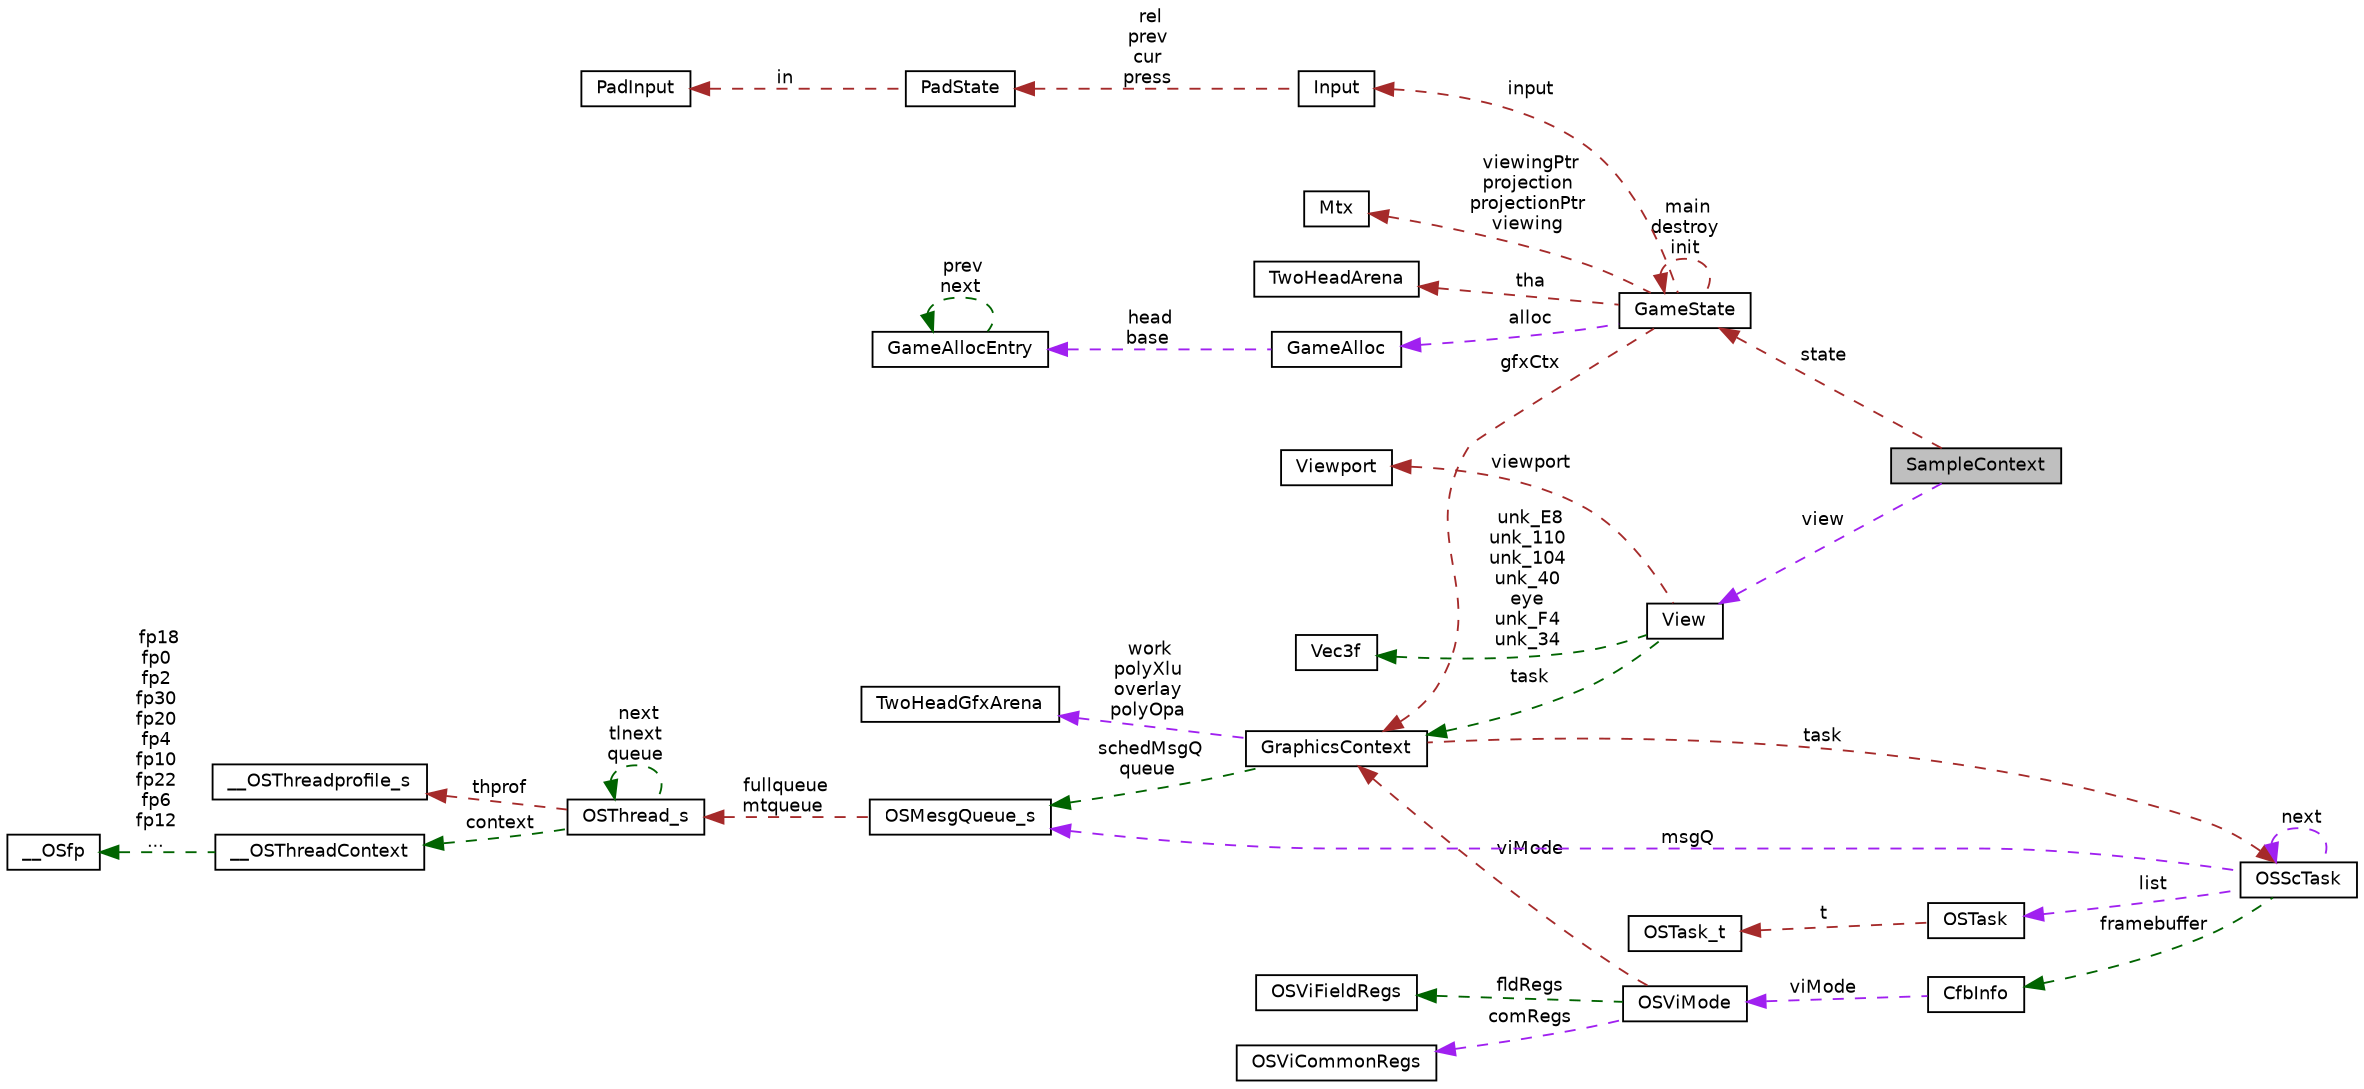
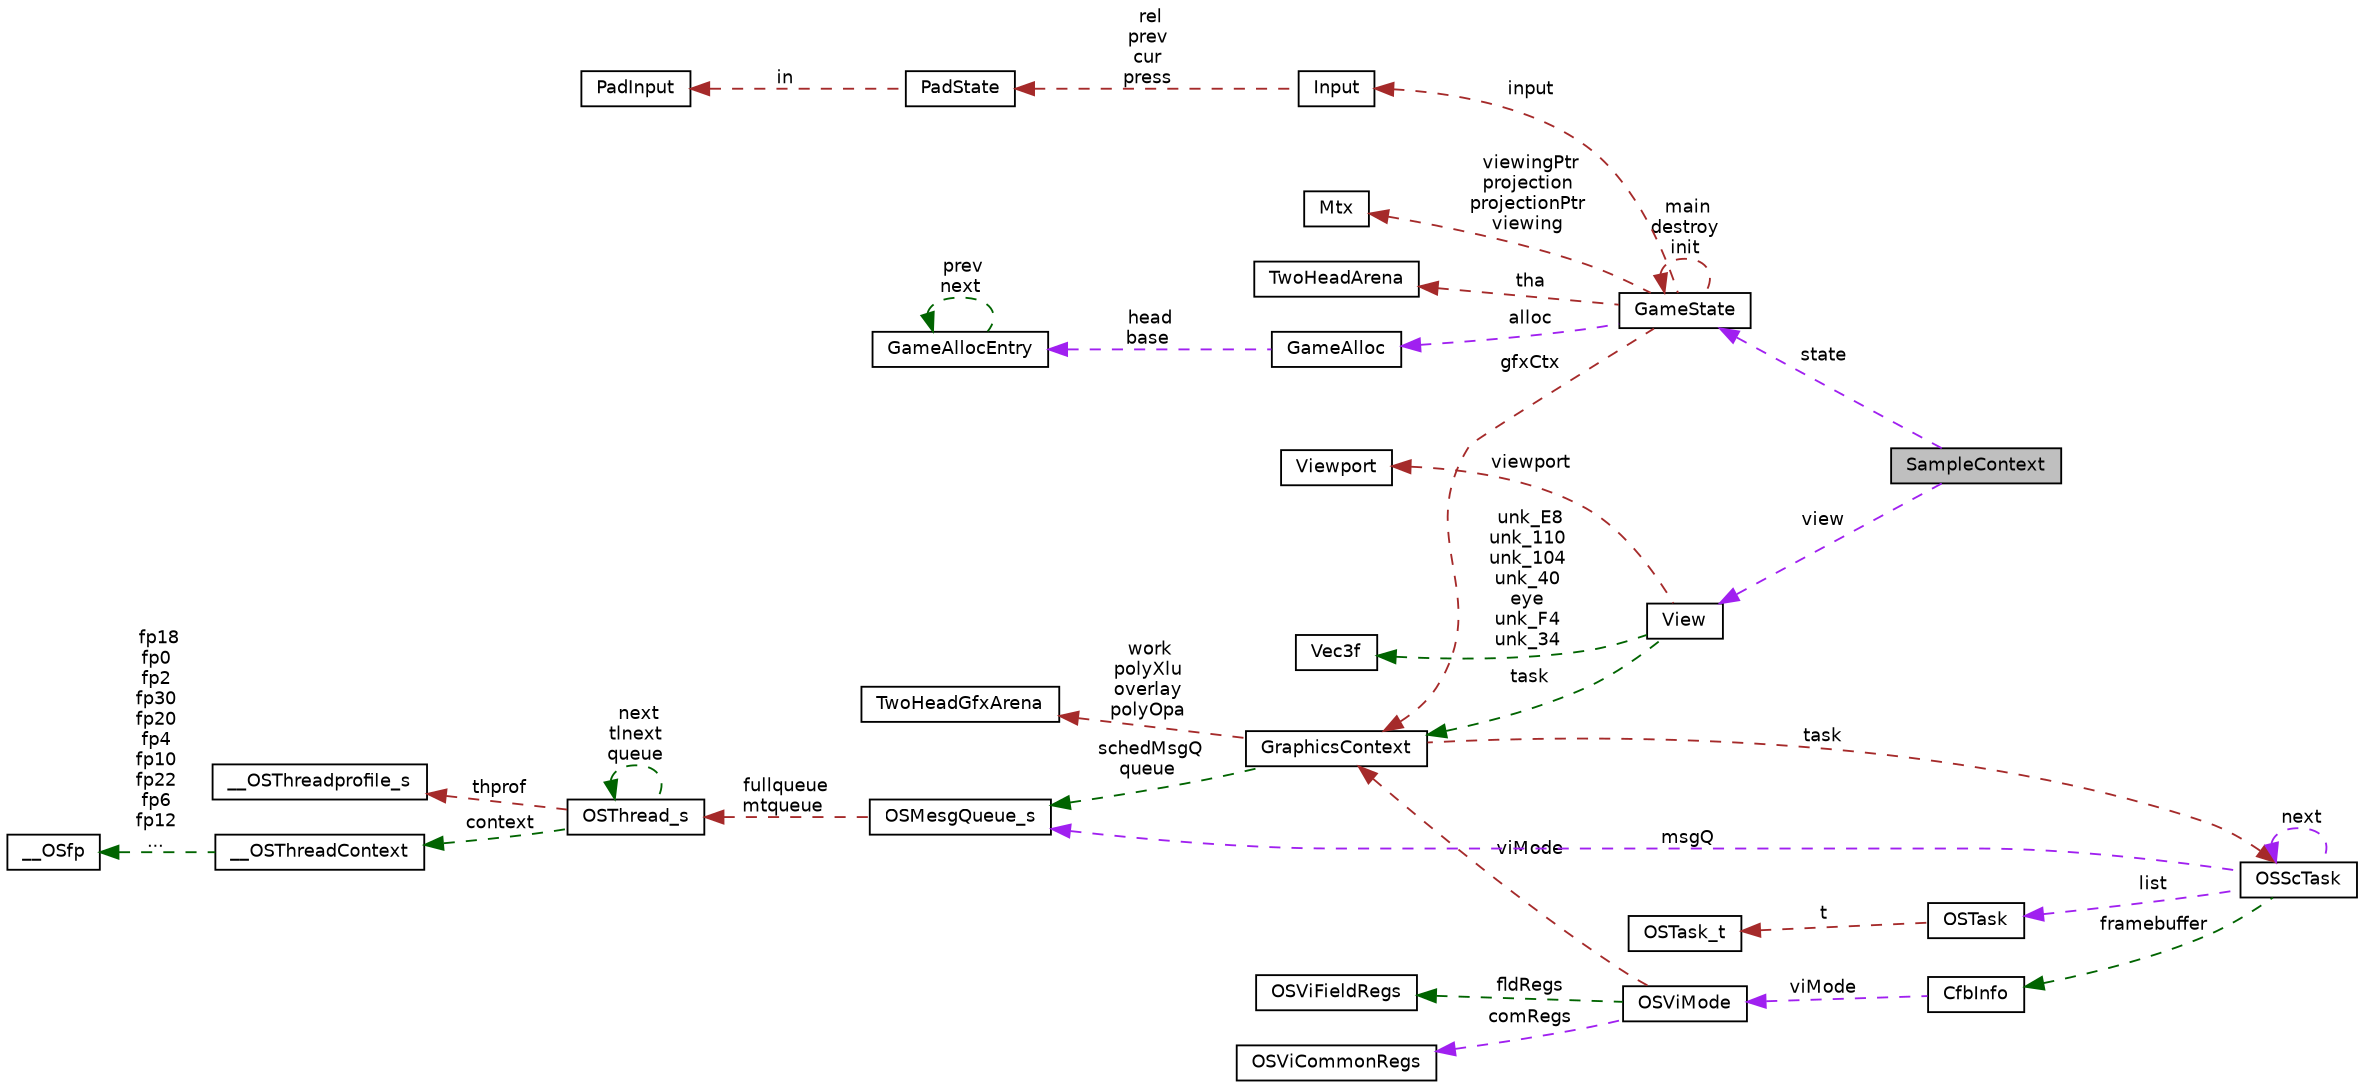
edge "SampleContext" -> "GameState": color brown -> purple
edge "GraphicsContext" -> "TwoHeadGfxArena": color purple -> brown
